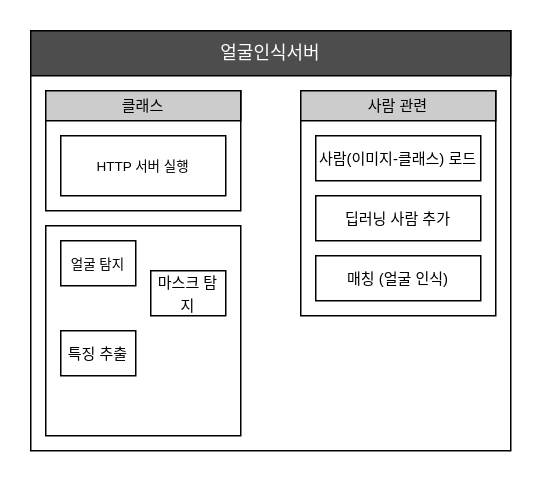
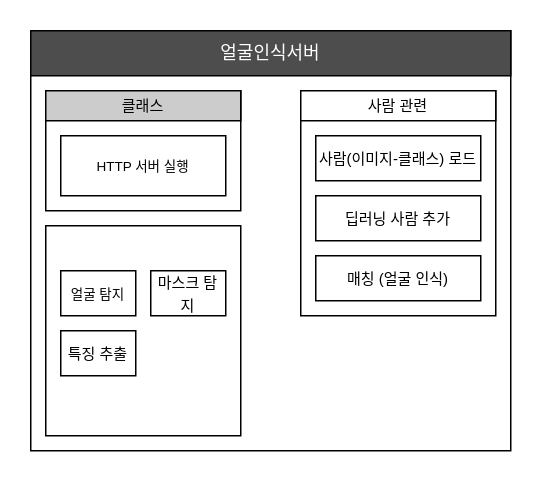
node "사람 관련": fillcolor #cccccc -> #ffffff
node "얼굴 탐지": moved (98, 263) -> (98, 293)
